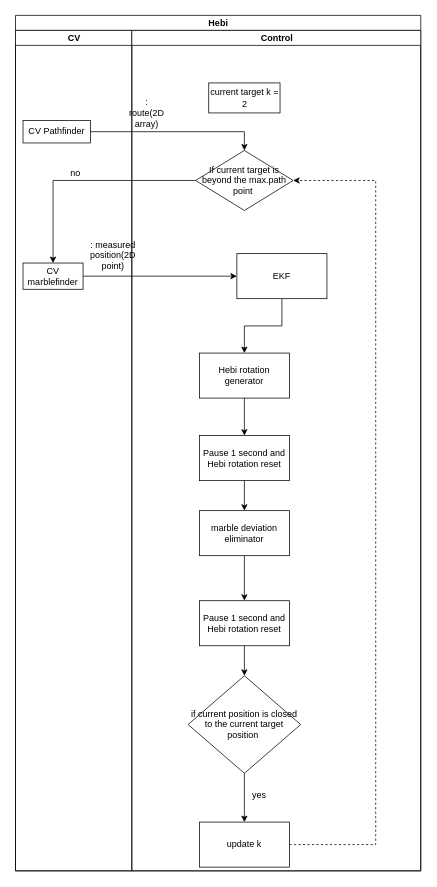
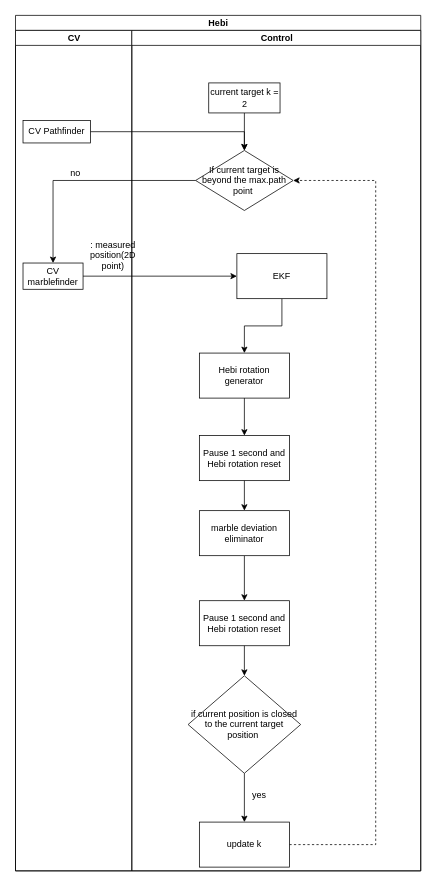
node ": route(2D array)": removed
edge "current target k = 2" -> "If current target is beyond the max.path point": added
